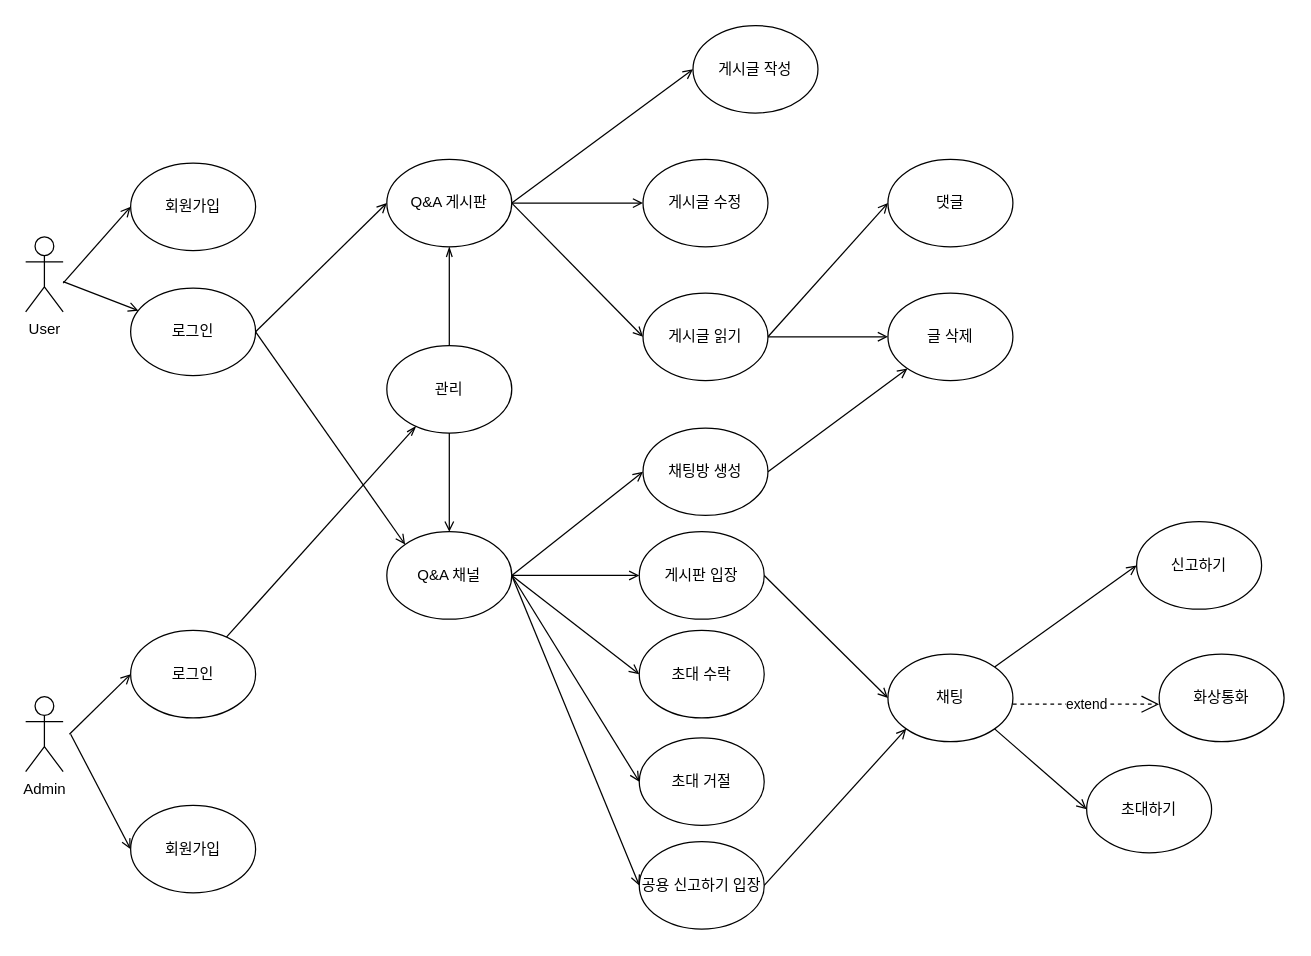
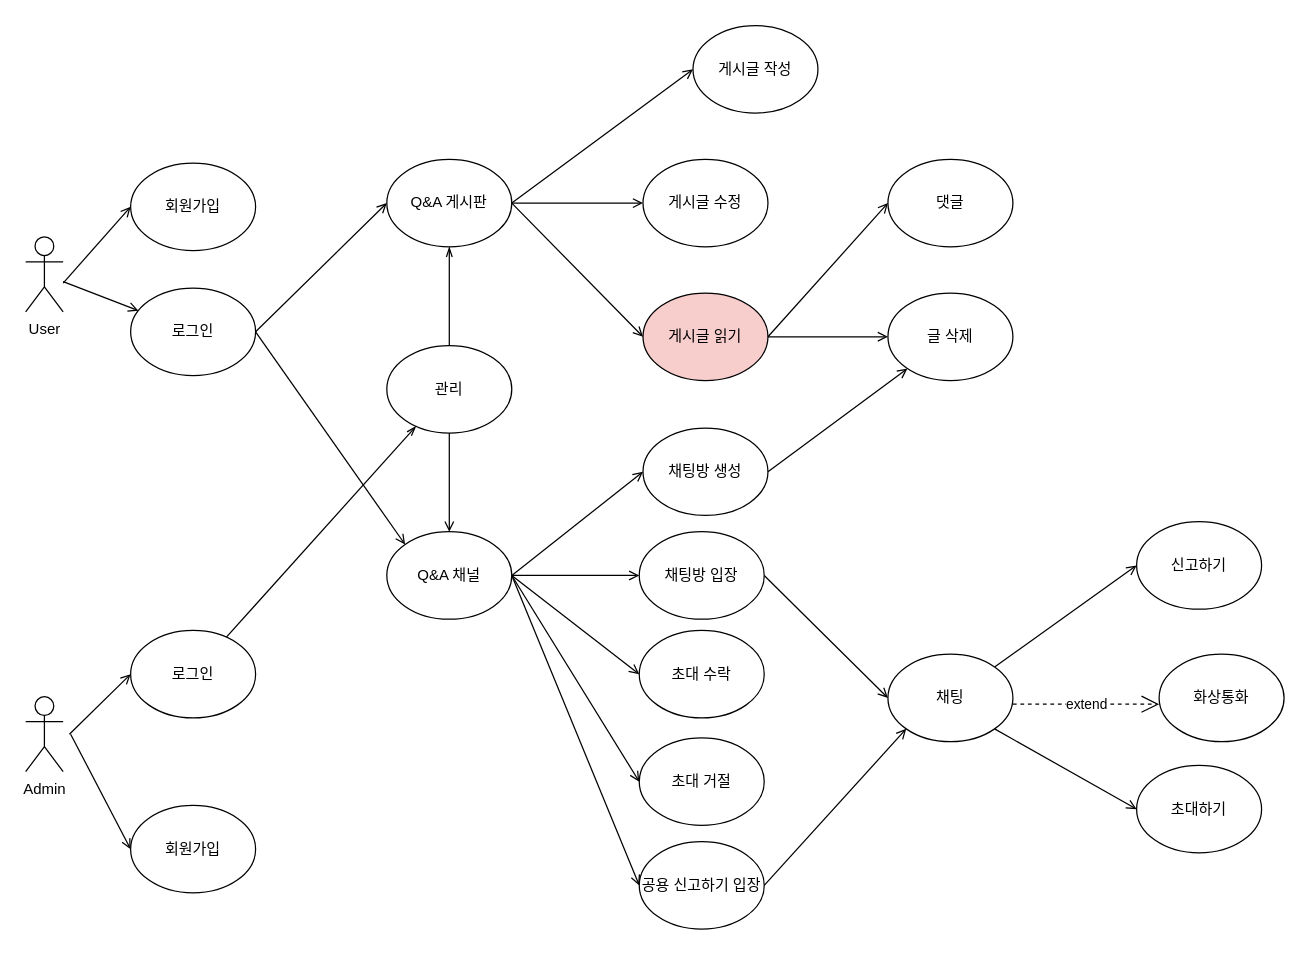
node "게시글 읽기": fillcolor #ffffff -> #f8cecc
node "게시판 입장": label "게시판 입장" -> "채팅방 입장"
node "초대하기": moved (1149, 809) -> (1199, 809)
